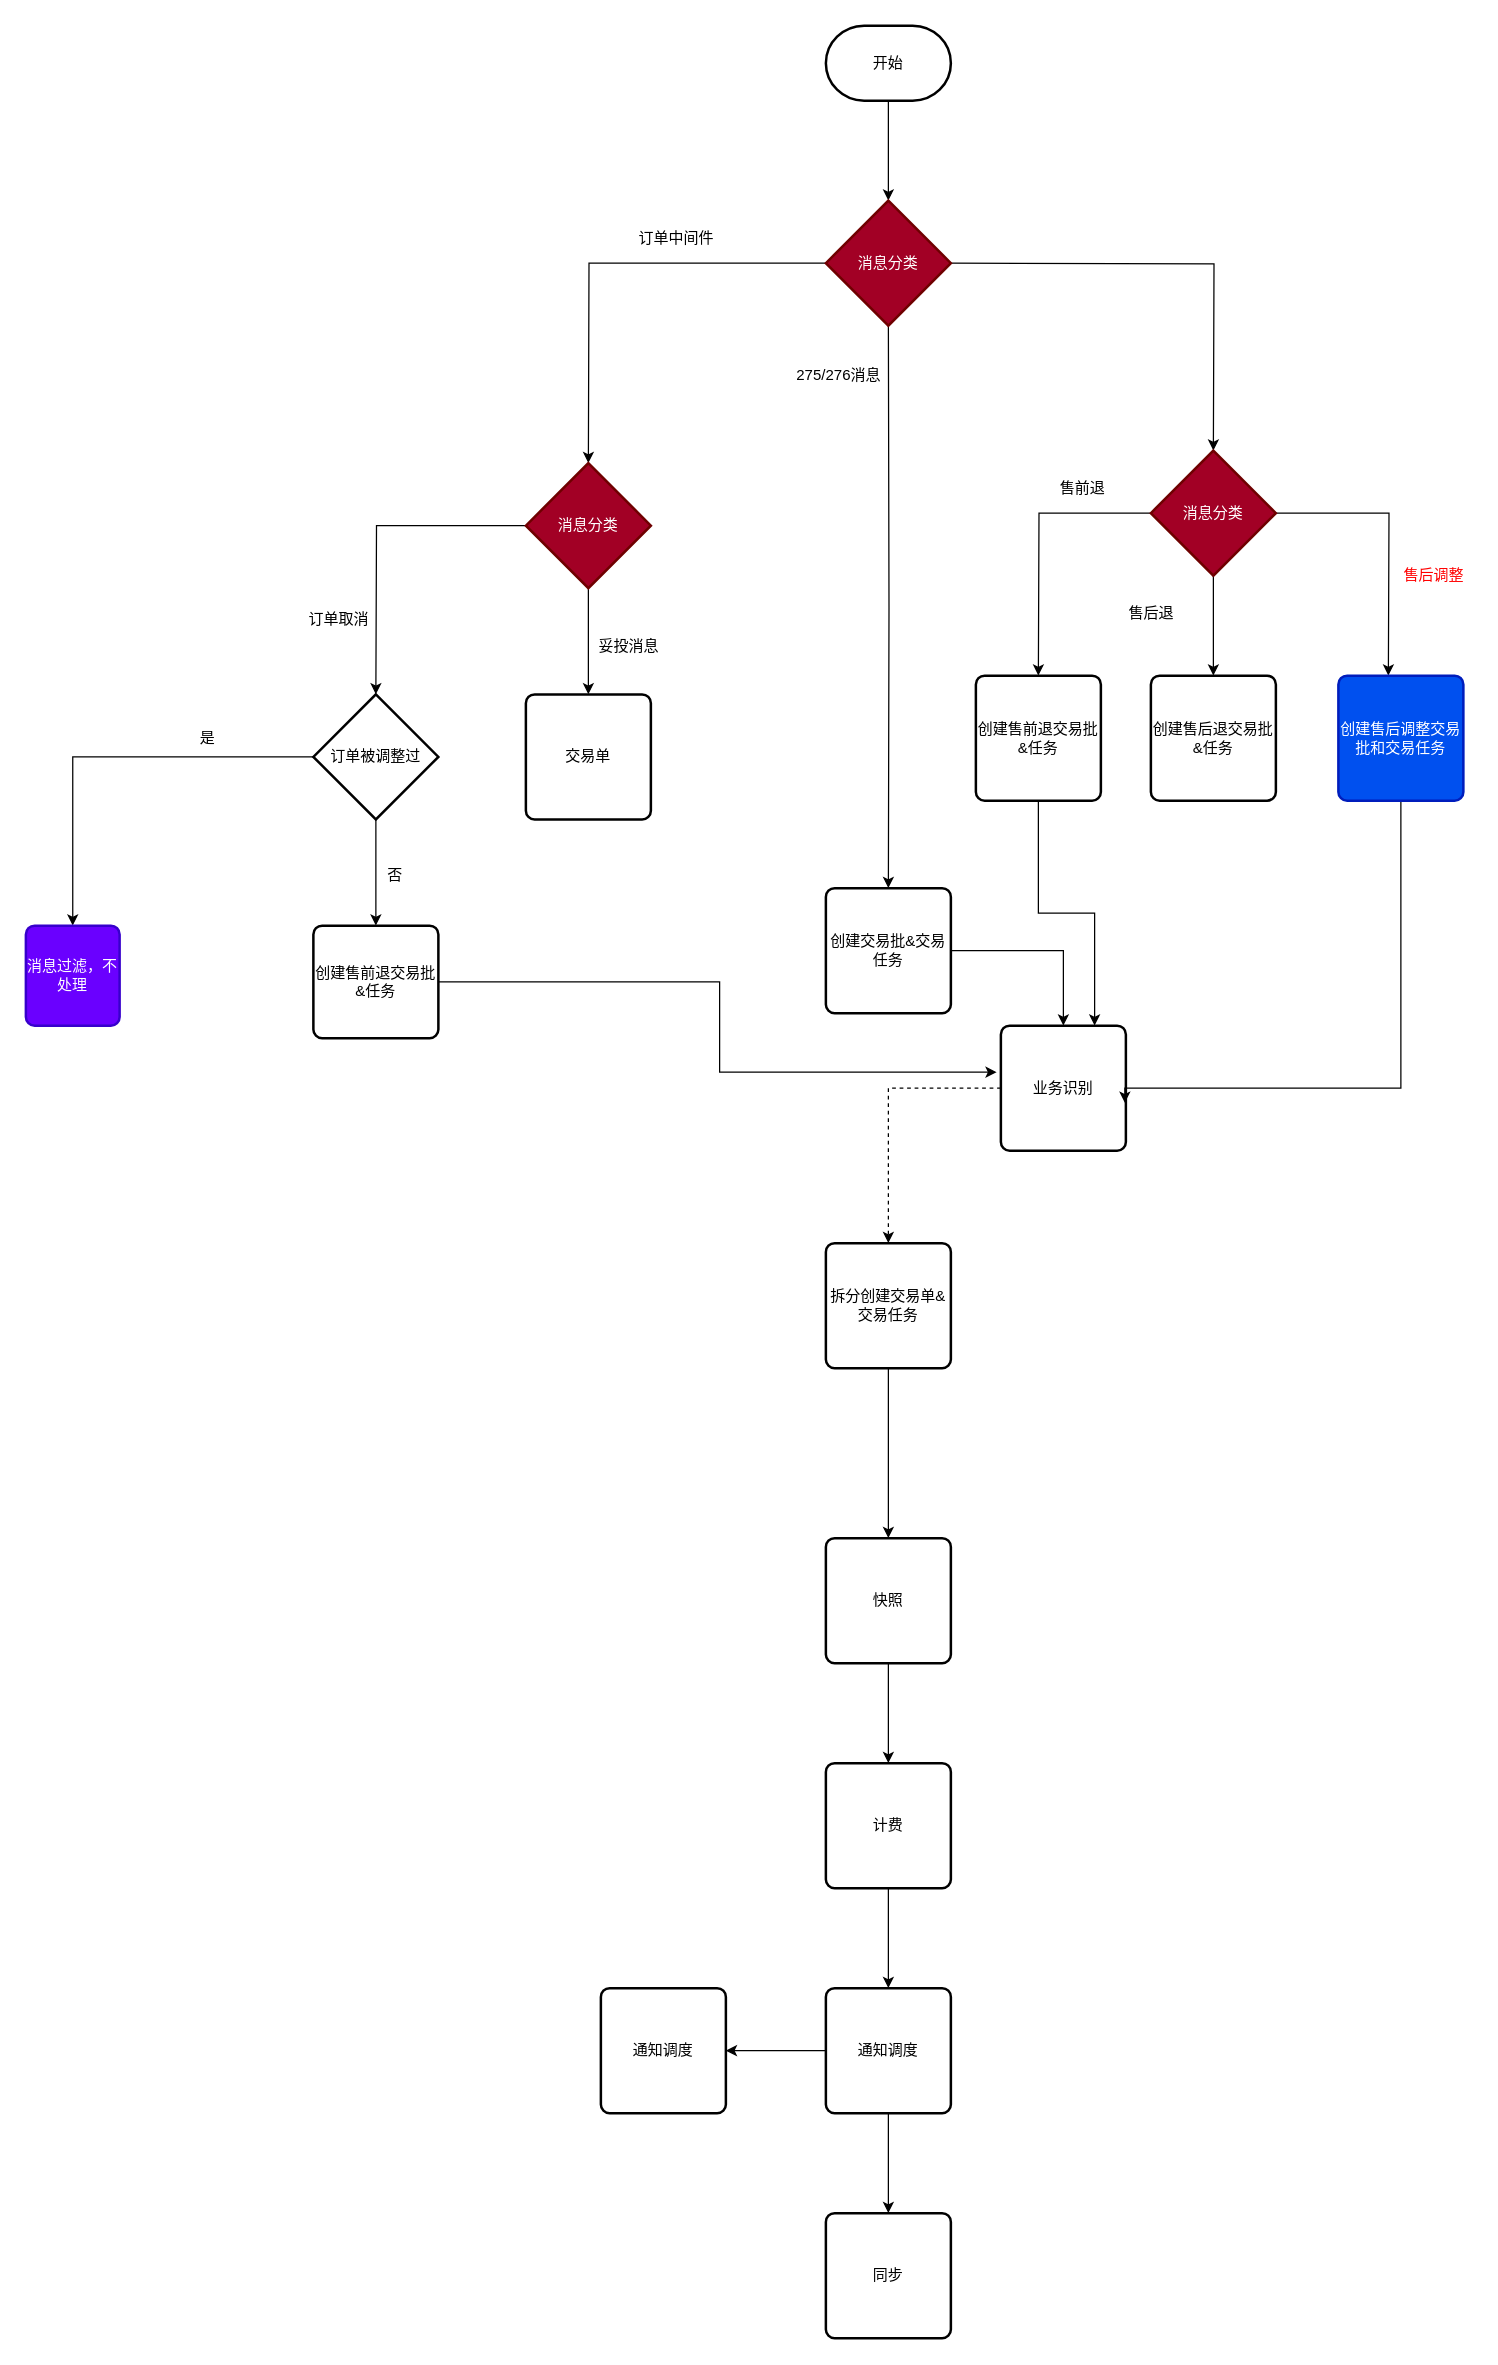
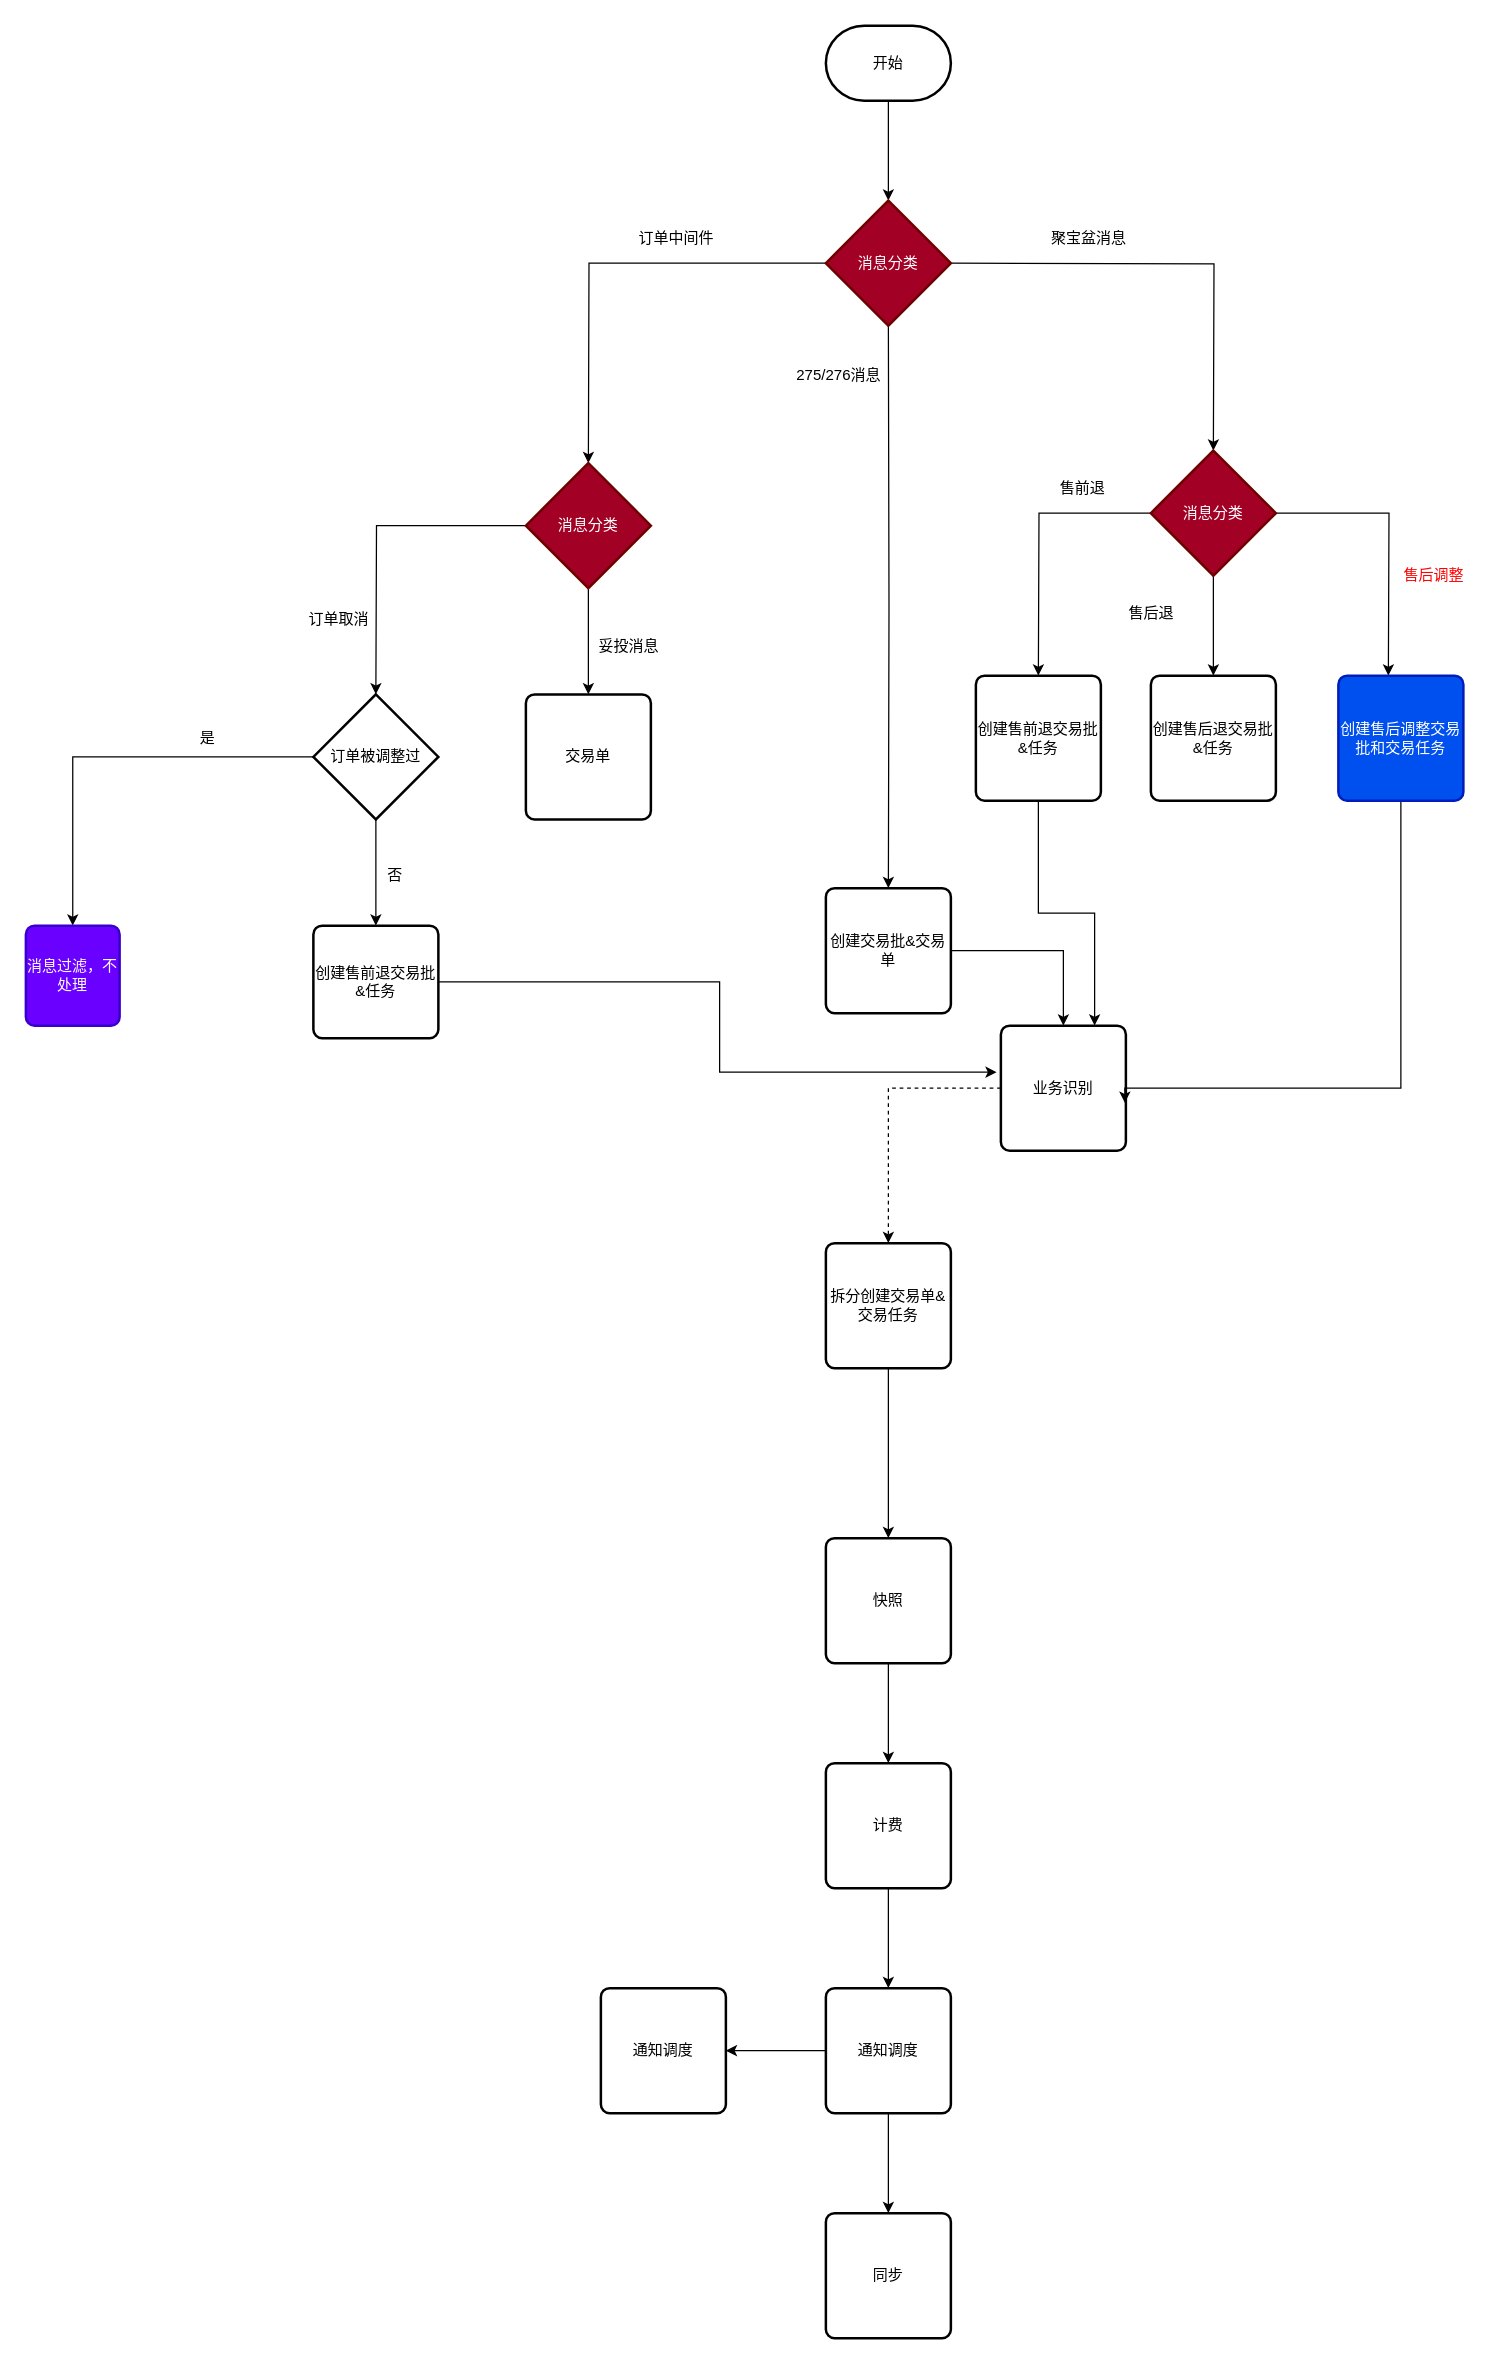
node "聚宝盆消息": added
node "创建交易批&交易任务": label "创建交易批&交易任务" -> "创建交易批&交易单"
